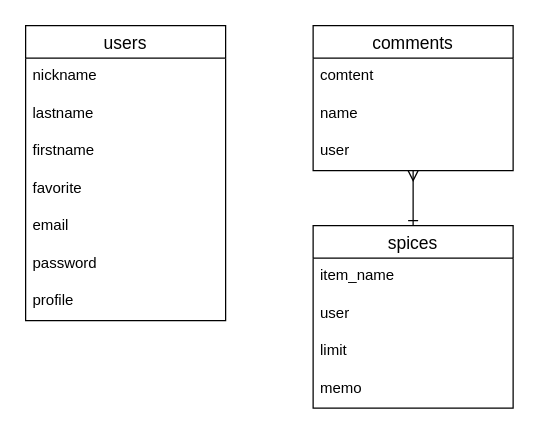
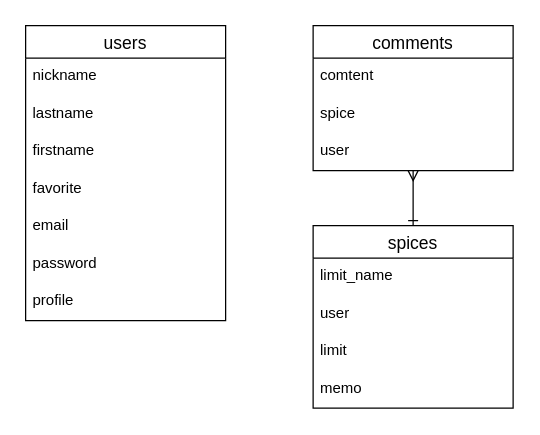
node "name": label "name" -> "spice"
node "item_name": label "item_name" -> "limit_name"
